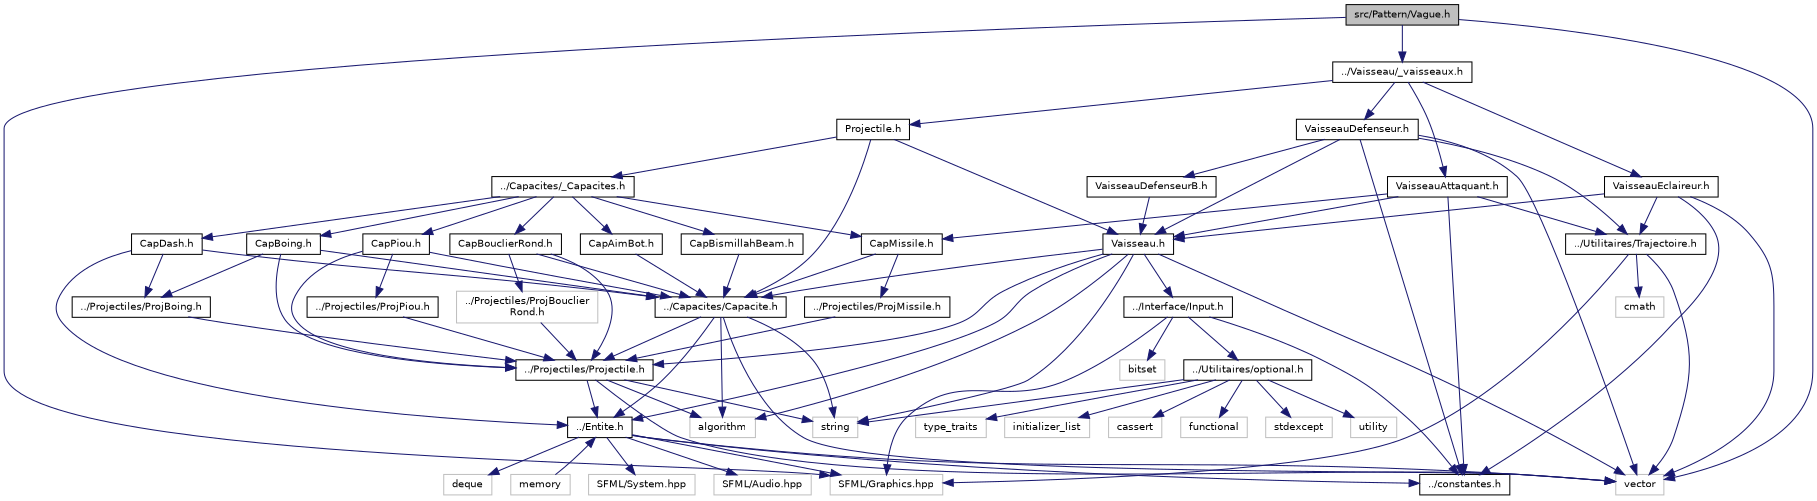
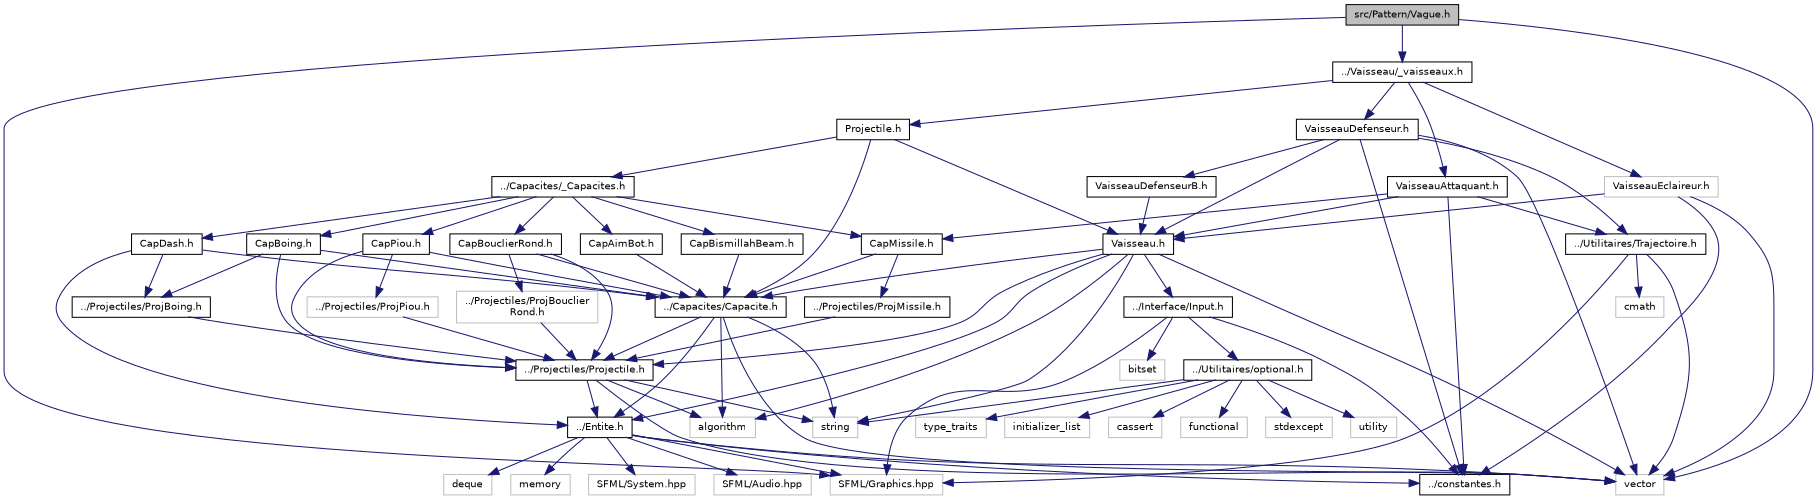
node "VaisseauEclaireur.h": color black -> grey75
edge "VaisseauEclaireur.h" -> "../Utilitaires/Trajectoire.h": removed
node "../Projectiles/ProjPiou.h": color black -> grey75
edge "memory" -> "../Entite.h": reversed
